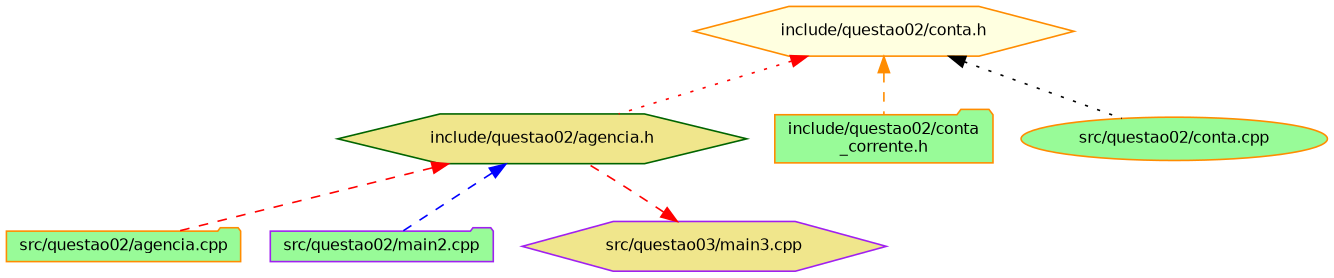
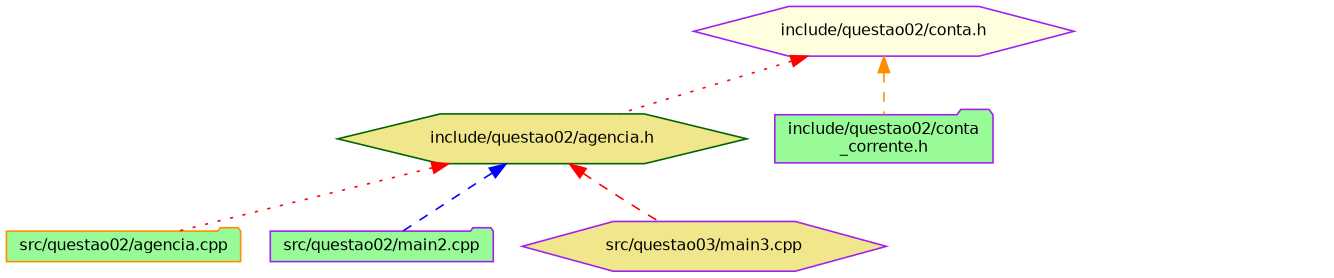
node "include/questao02/conta.h": color darkorange -> purple
node "include/questao02/conta _corrente.h": color darkorange -> purple
node "src/questao02/conta.cpp": removed
edge "include/questao02/agencia.h" -> "src/questao03/main3.cpp": reversed
edge "src/questao02/agencia.cpp" -> "include/questao02/agencia.h": style dashed -> dotted
